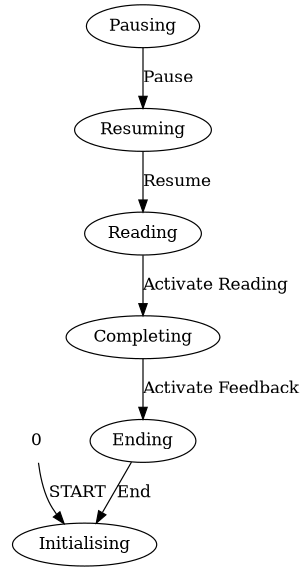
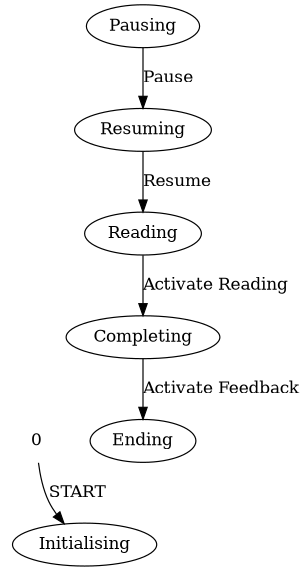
edge "Ending" -> "Initialising": removed, label "End"
